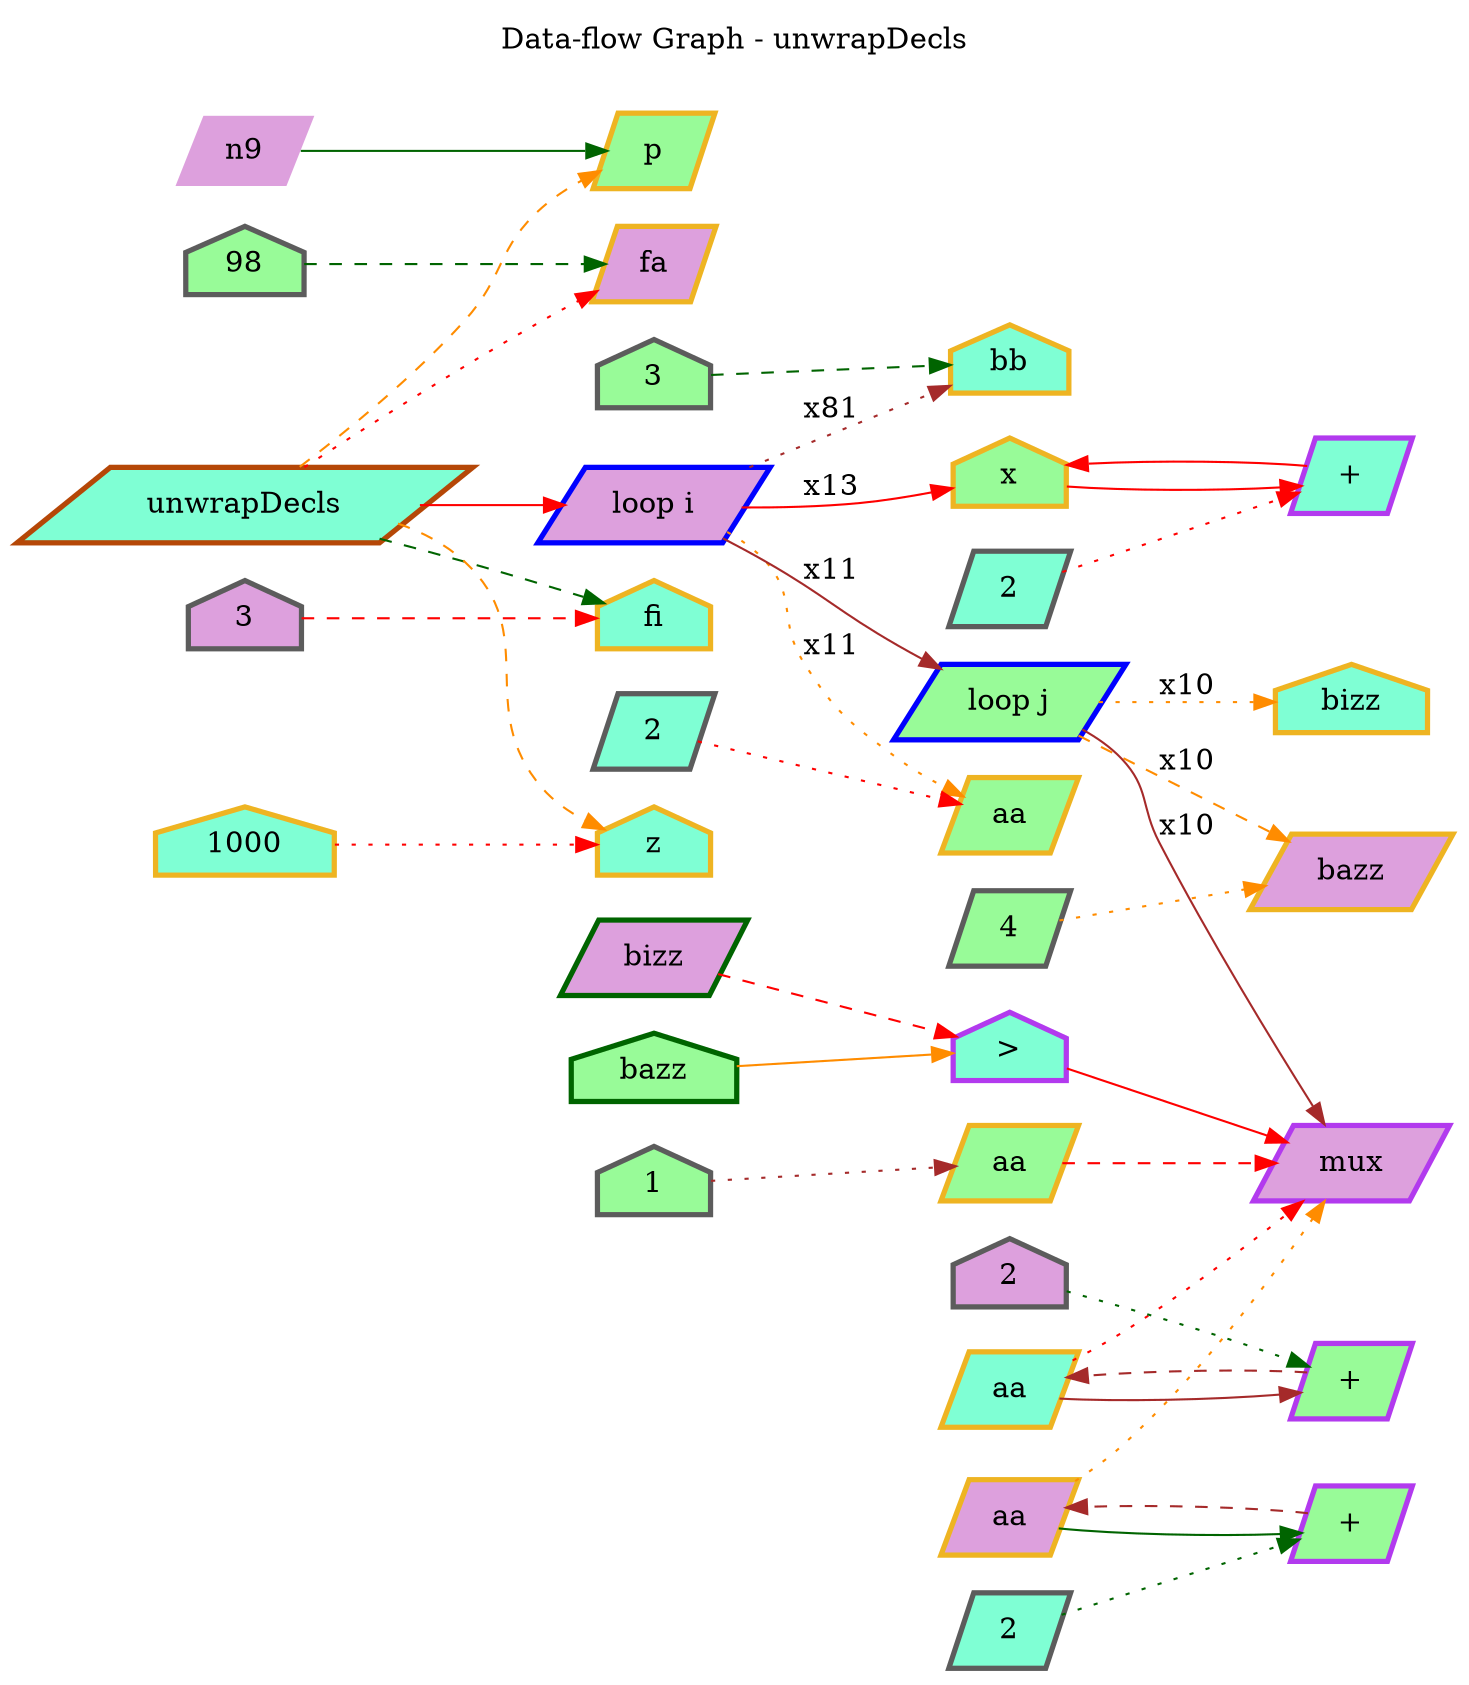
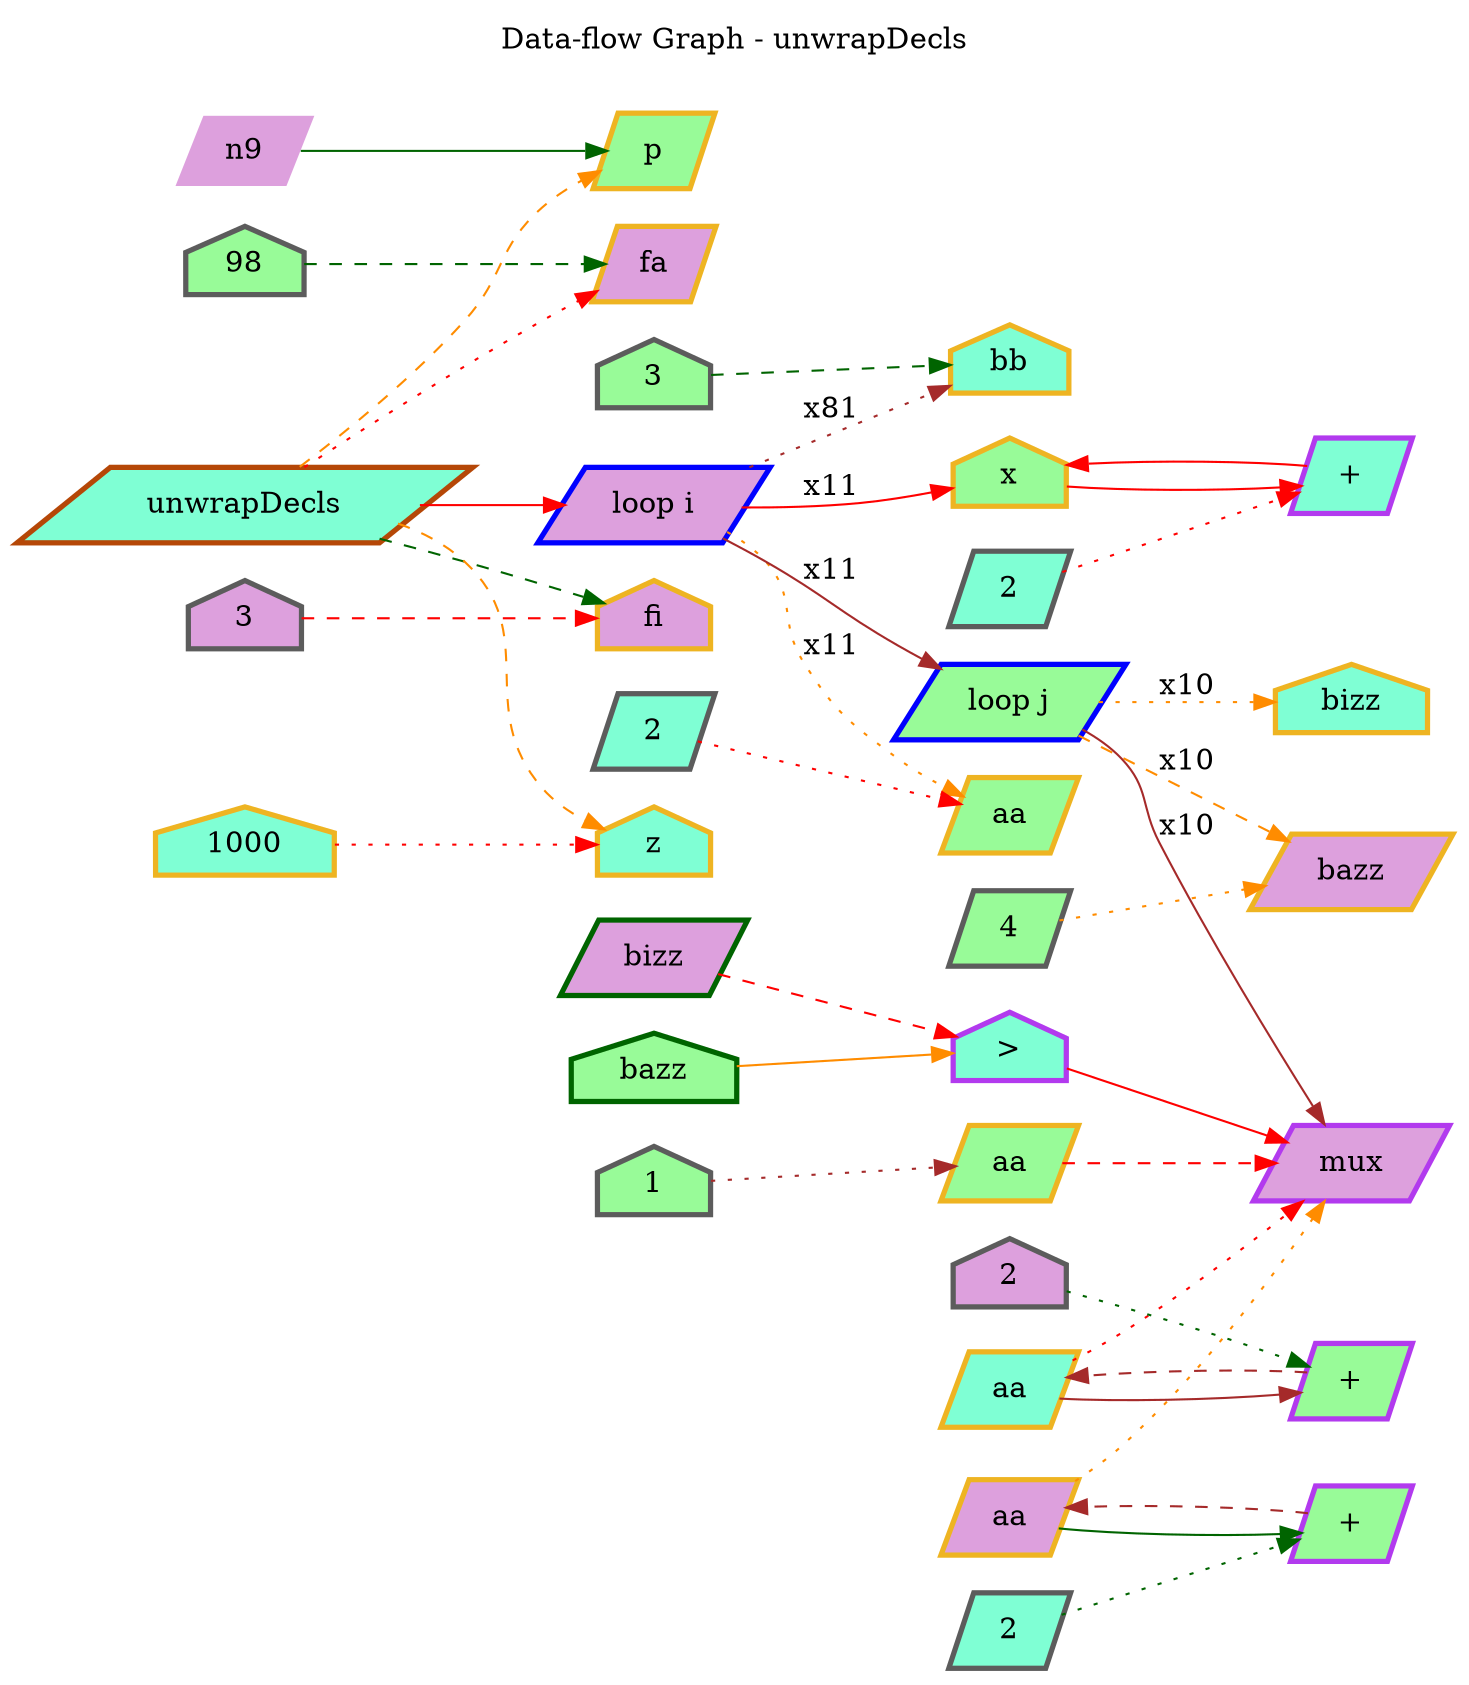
edge "loop i" -> "x": label "x13" -> "x11"
node "fi": fillcolor aquamarine -> plum
